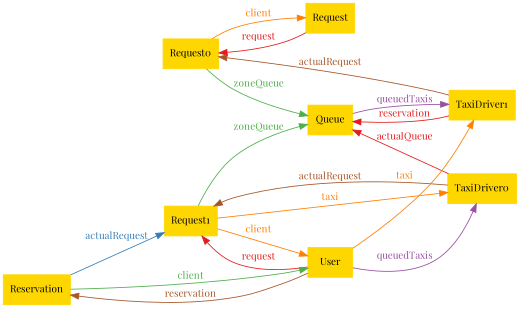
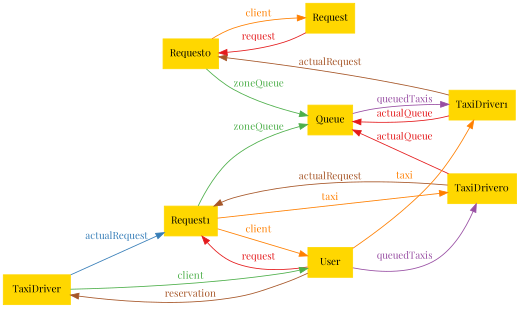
edge "TaxiDriver1" -> "Queue": label "reservation" -> "actualQueue"
node "Reservation": label "Reservation" -> "TaxiDriver"
